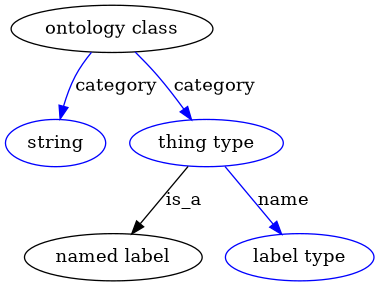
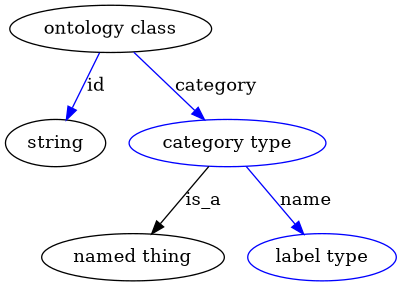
edge "ontology class" -> "string": label "category" -> "id"
node "string": color blue -> black
node "thing type": label "thing type" -> "category type"
node "named label": label "named label" -> "named thing"
